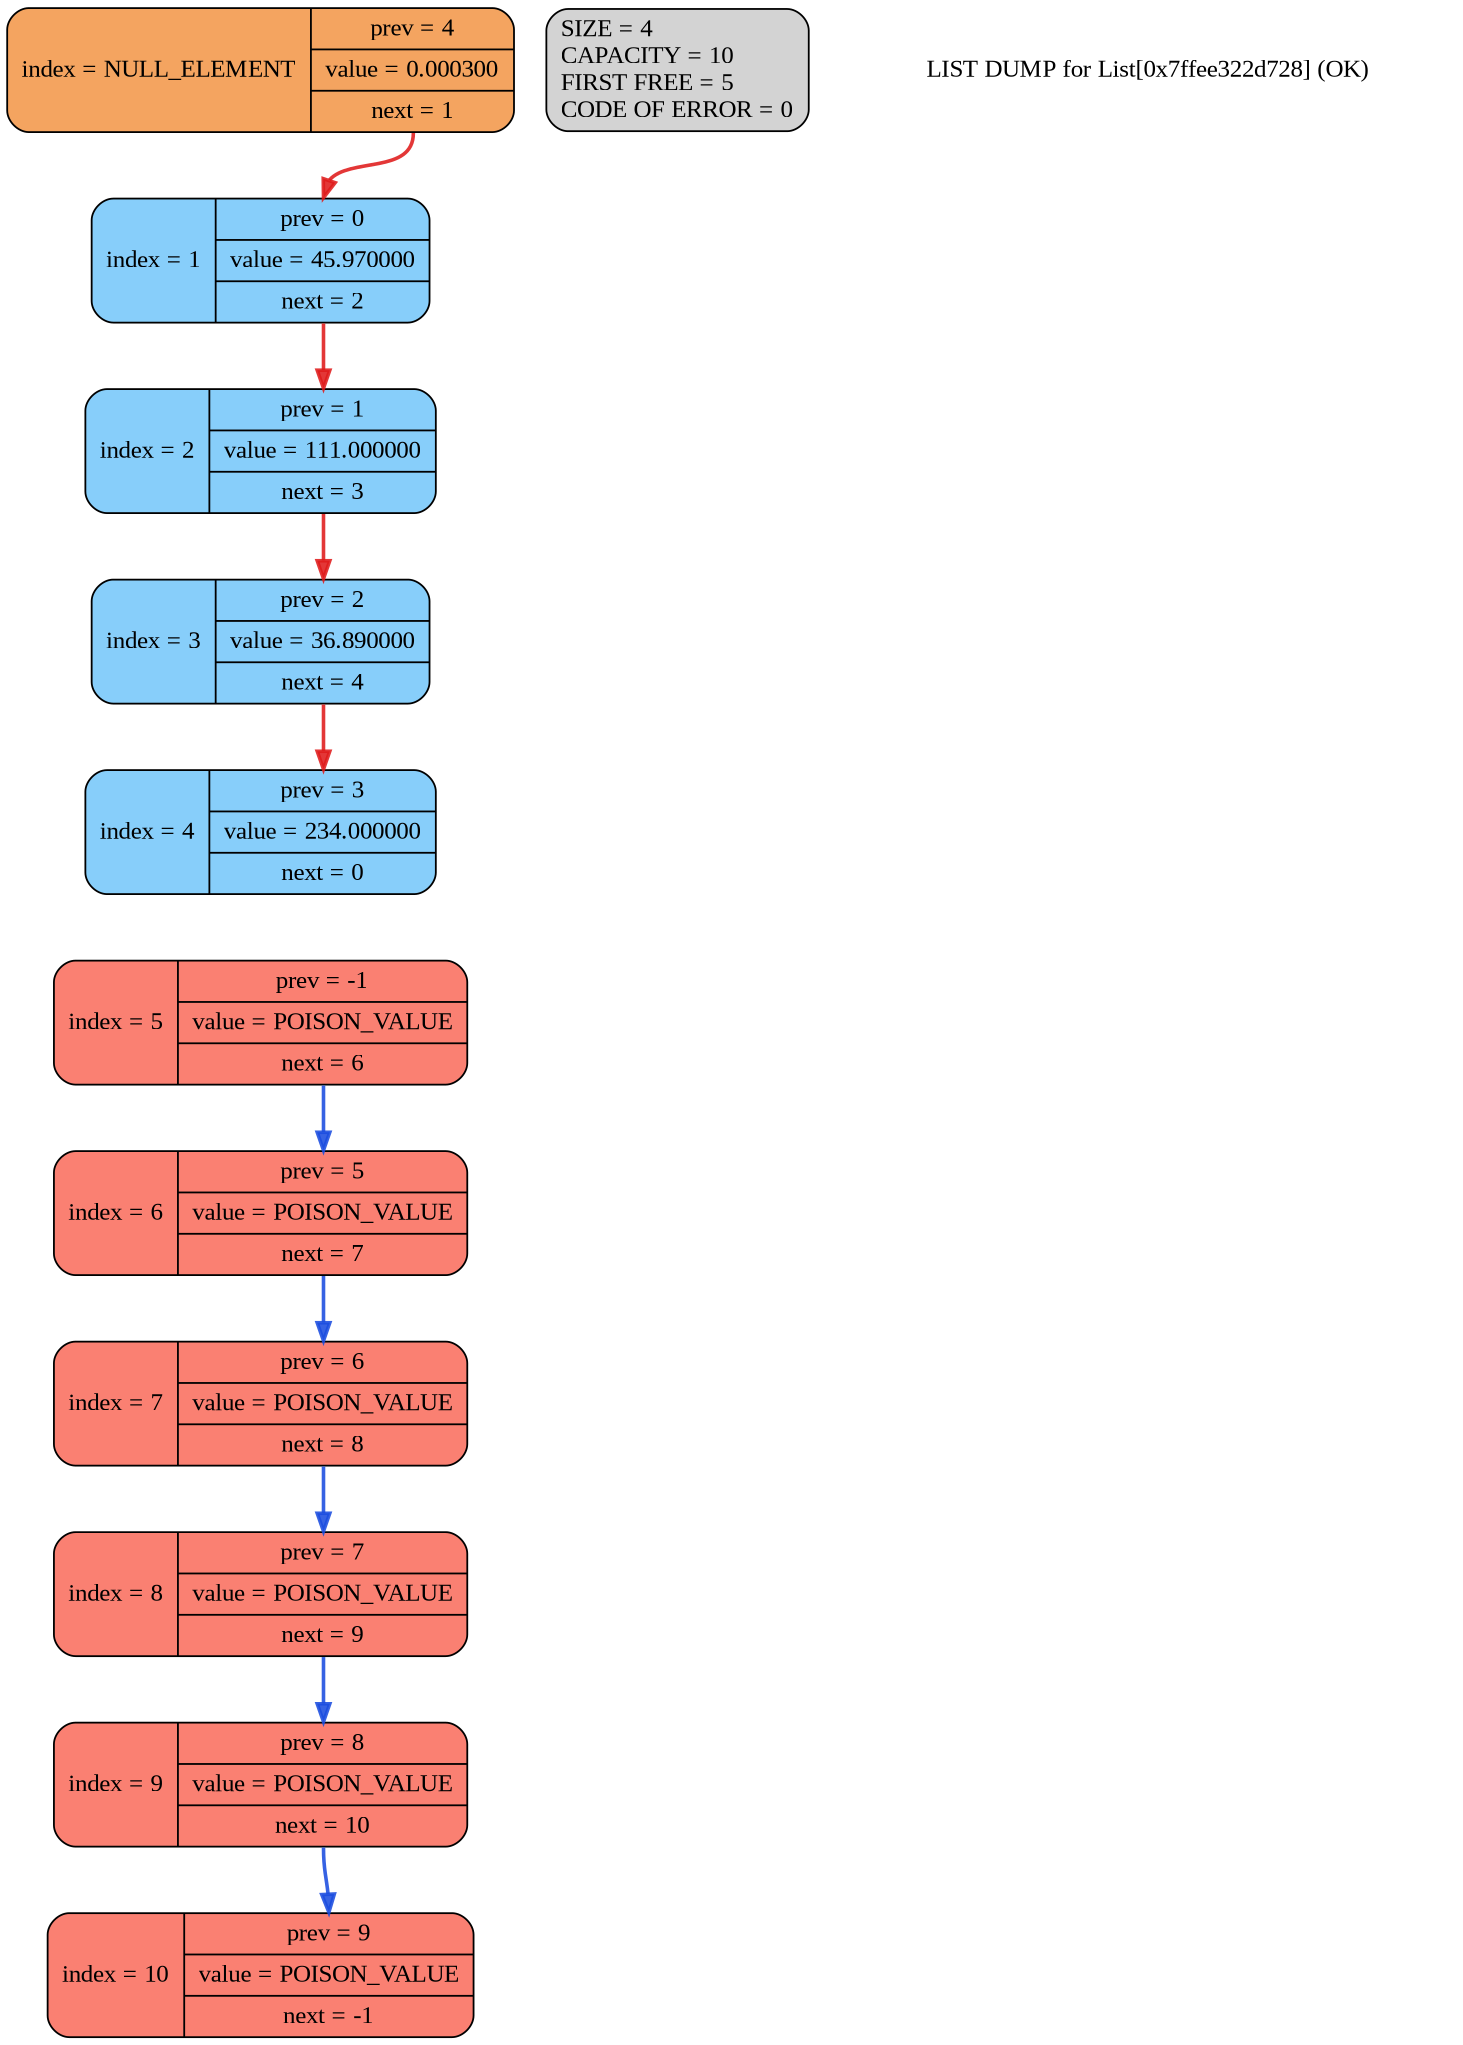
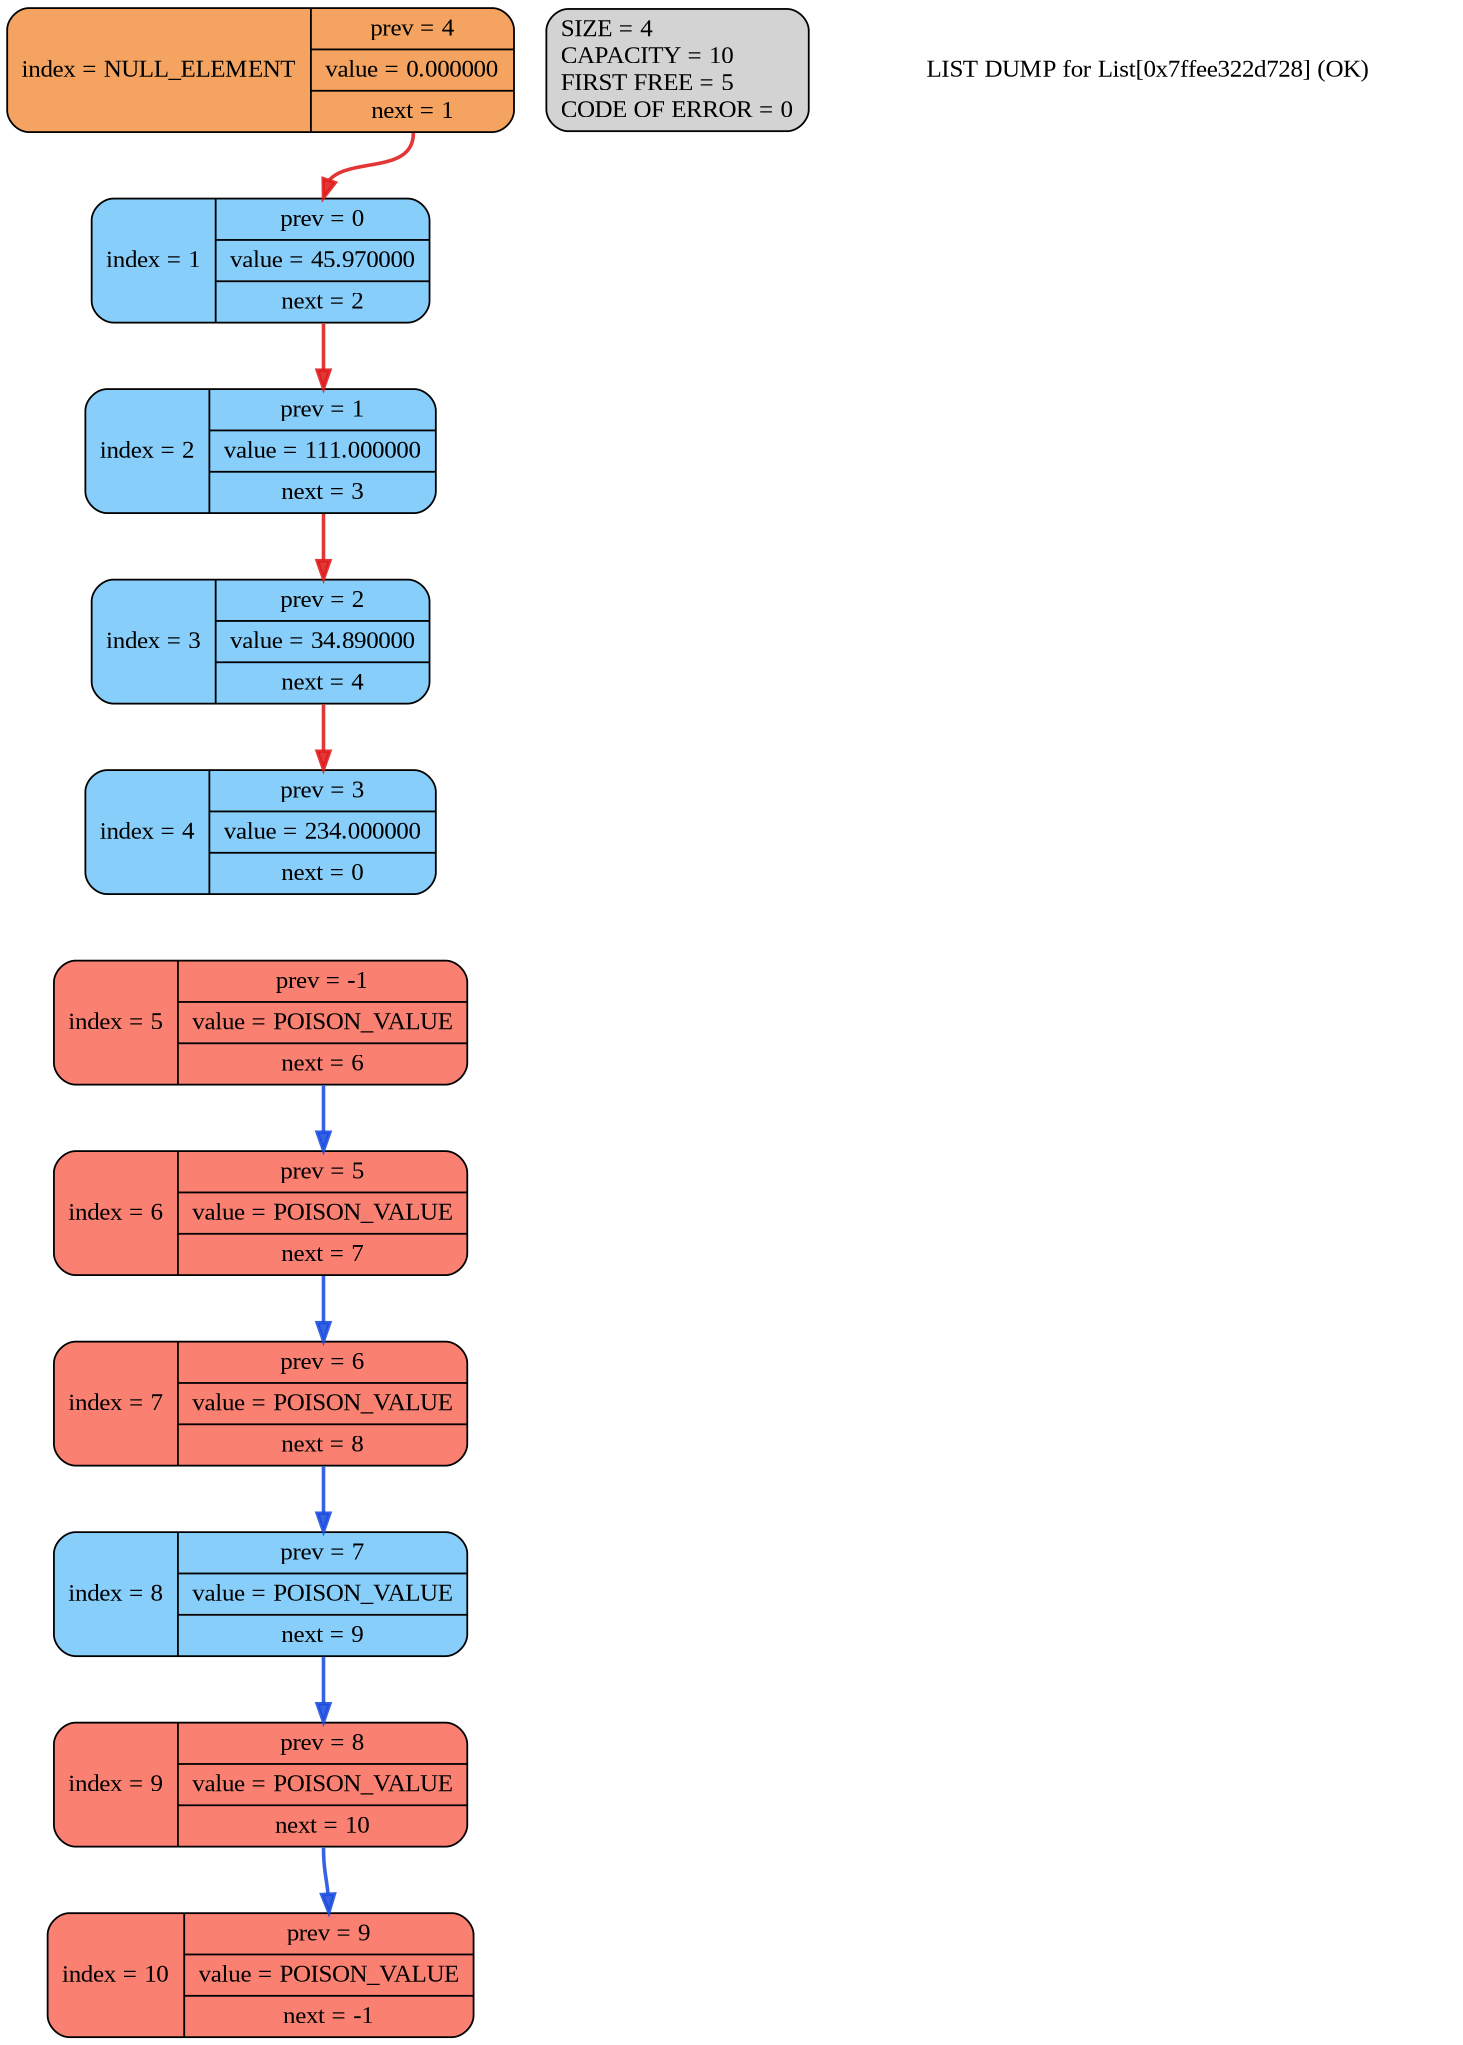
node "index = NULL_ELEMENT": text "value = 0.000300" -> "value = 0.000000"
node "index = 3": text "value = 36.890000" -> "value = 34.890000"
node "index = 8": fillcolor #fa8072 -> #87cefa
